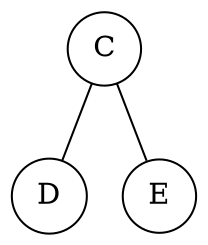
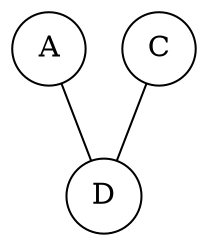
node "A": added
node "E": removed
